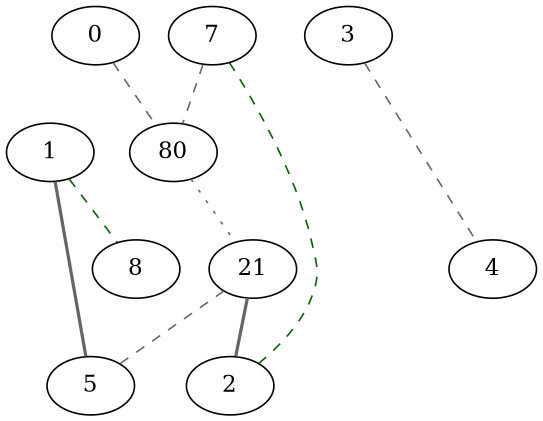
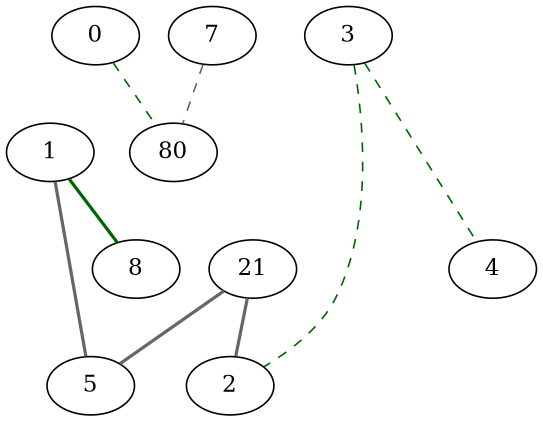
edge "0" -- "80": color gray40 -> darkgreen
edge "3" -- "4": color gray40 -> darkgreen
edge "1" -- "8": style dashed -> bold
edge "80" -- "21": removed
edge "7" -- "2": now "3" -- "2"
edge "21" -- "5": style dashed -> bold
